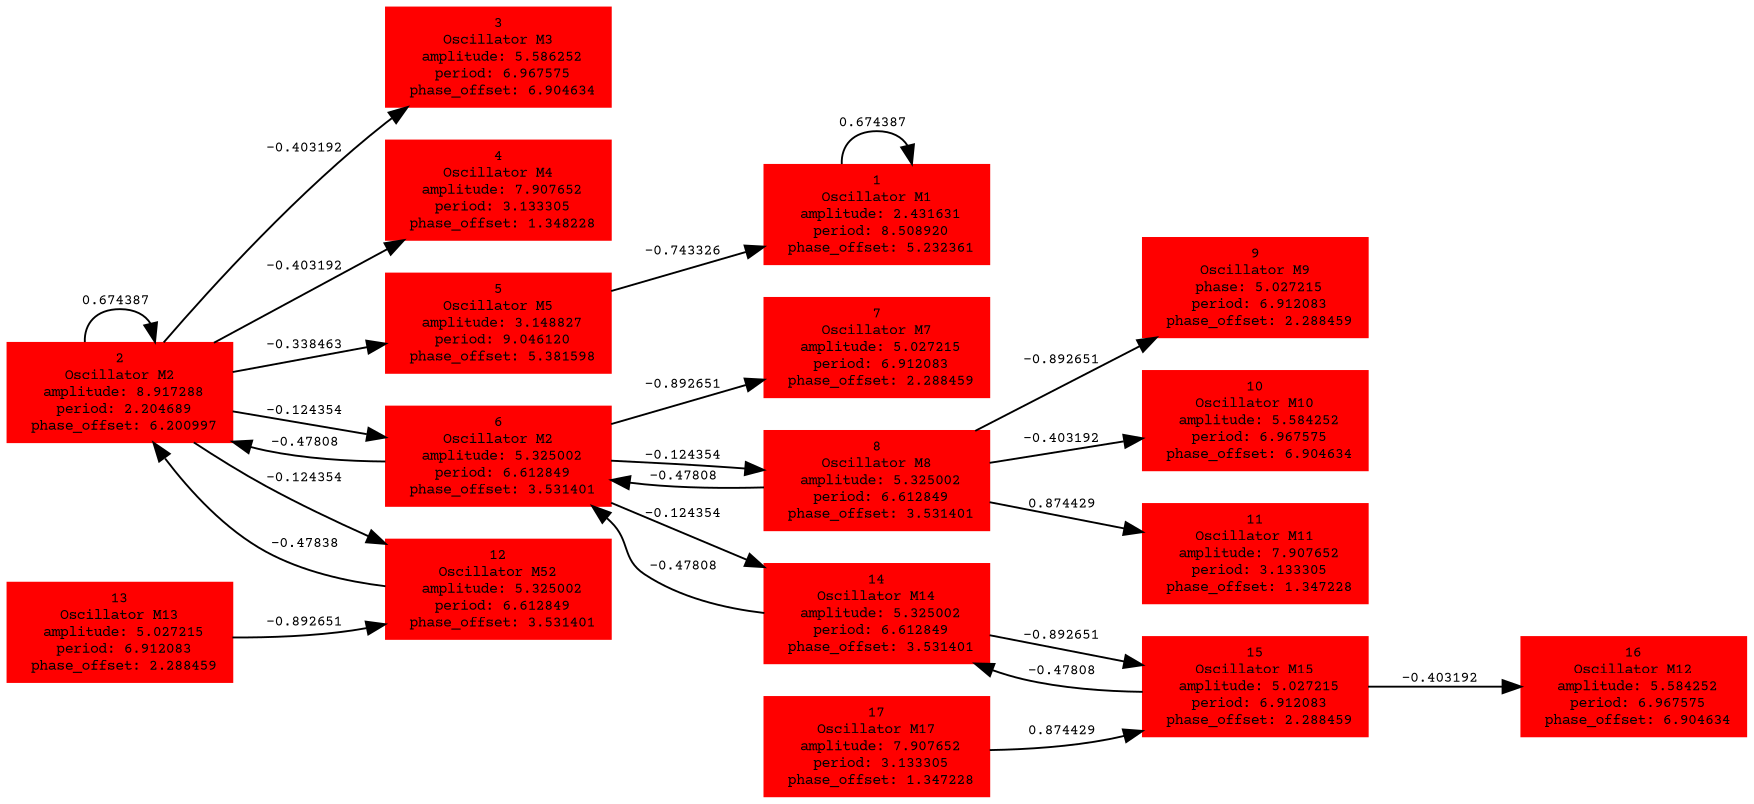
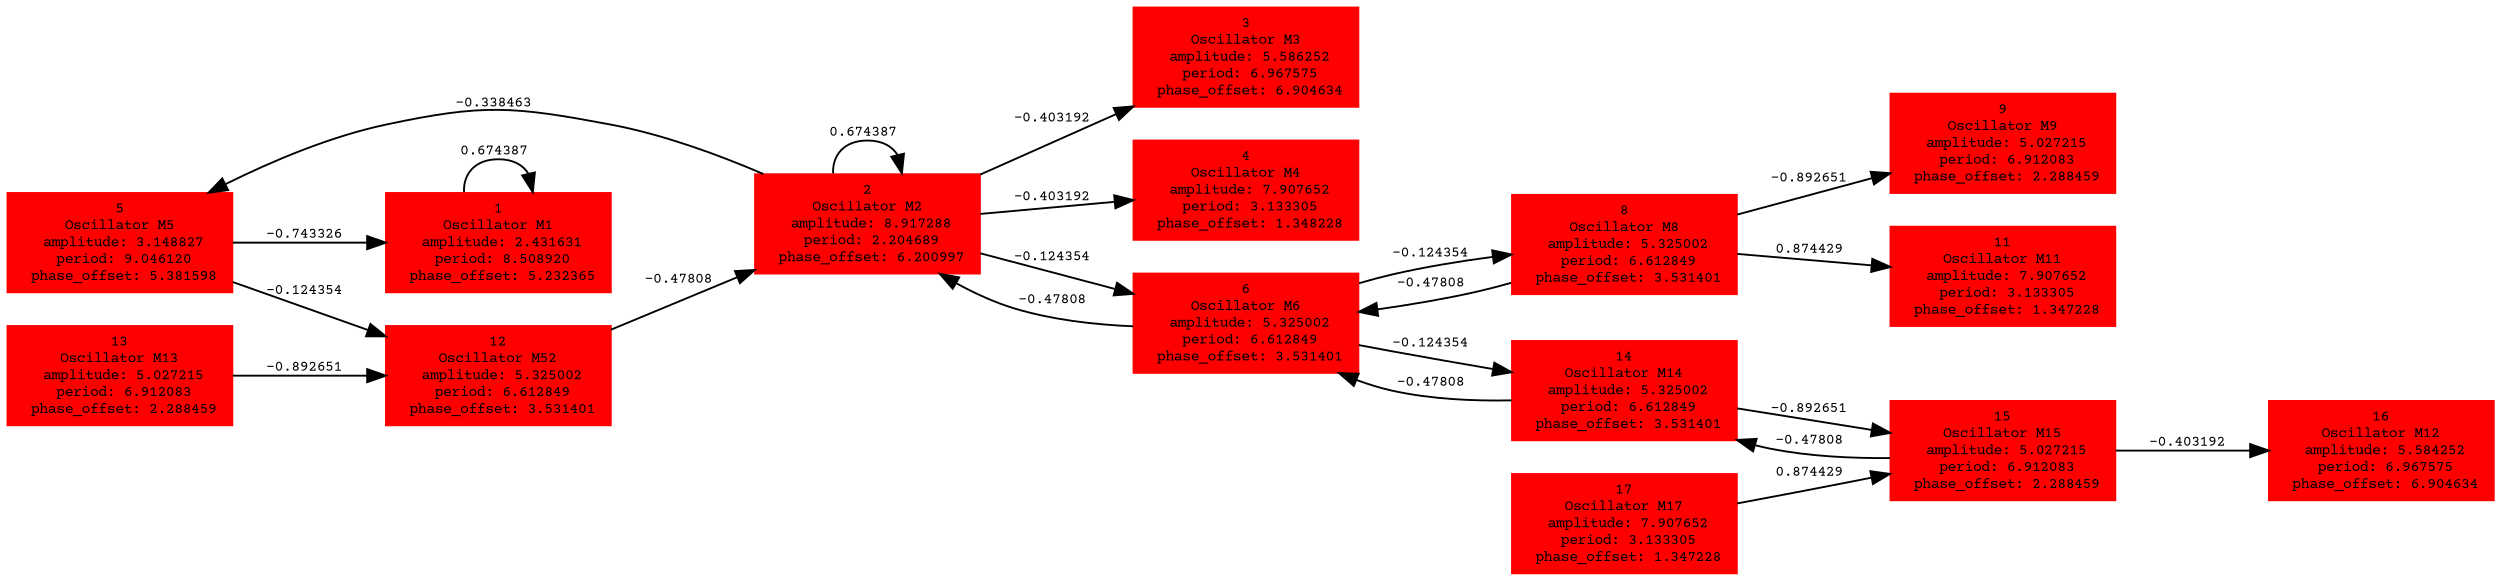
node "1": text "phase_offset: 5.232361" -> "phase_offset: 5.232365"
node "9": text "phase: 5.027215" -> "amplitude: 5.027215"
node "7": removed
node "10": removed
node "6": text "Oscillator M2" -> "Oscillator M6"
edge "2" -> "12": now "5" -> "12"
edge "12" -> "2": label "-0.47838 " -> "-0.47808 "
